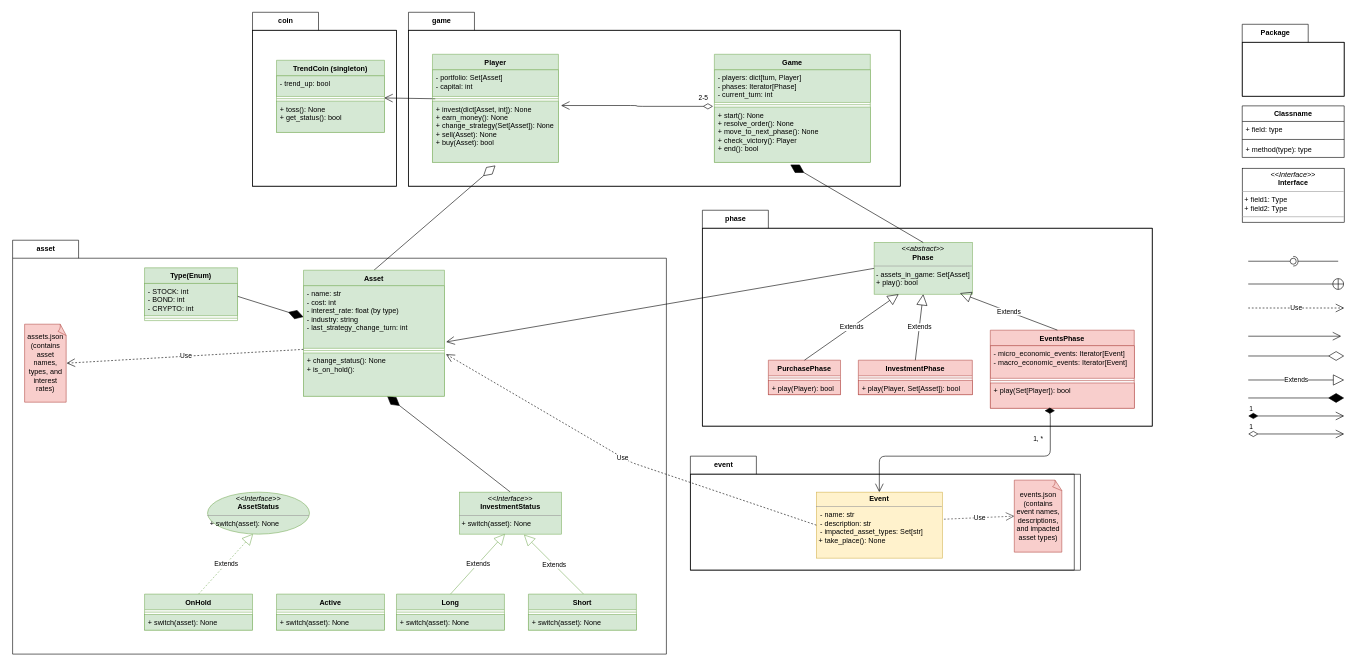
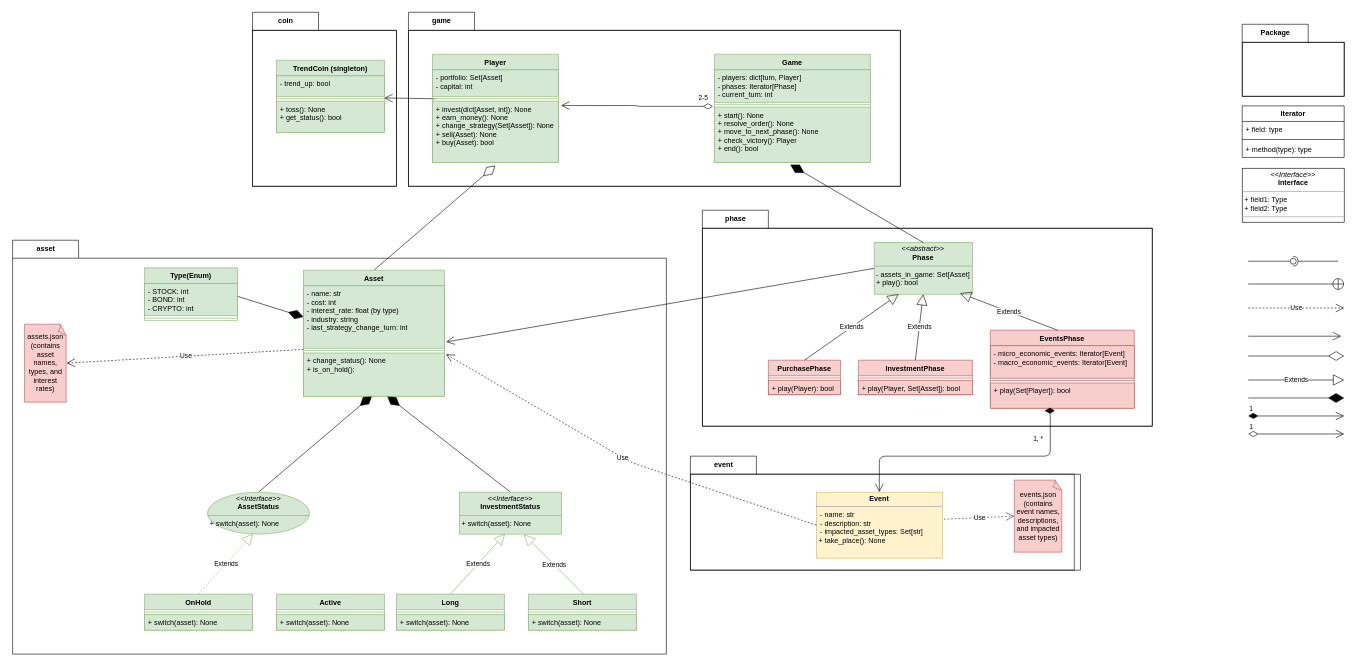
node "Classname": label "Classname" -> "Iterator"
edge "<<Interface>> AssetStatus + switch(asset): None" -> "+ change_status(): None + is_on_hold():": added
